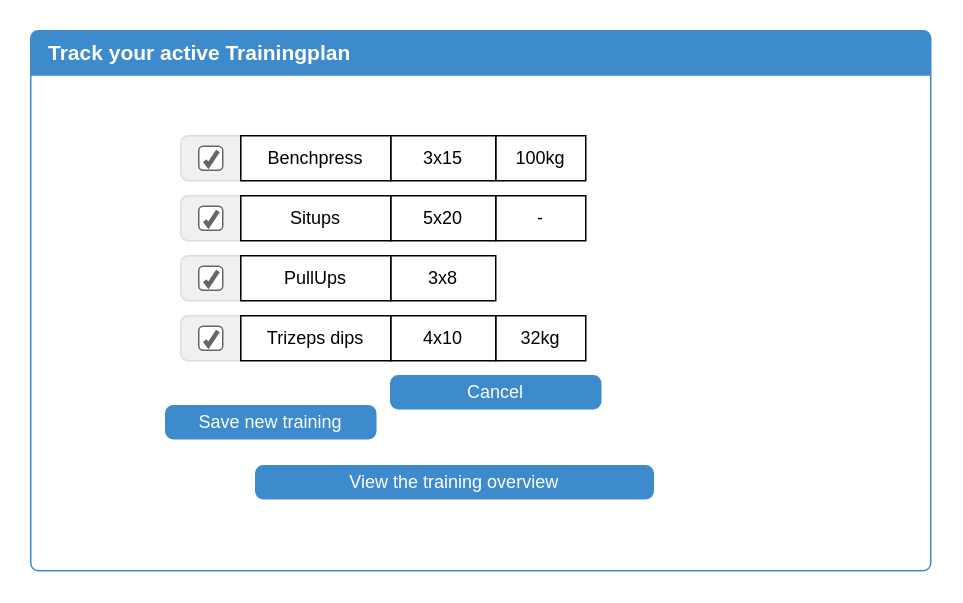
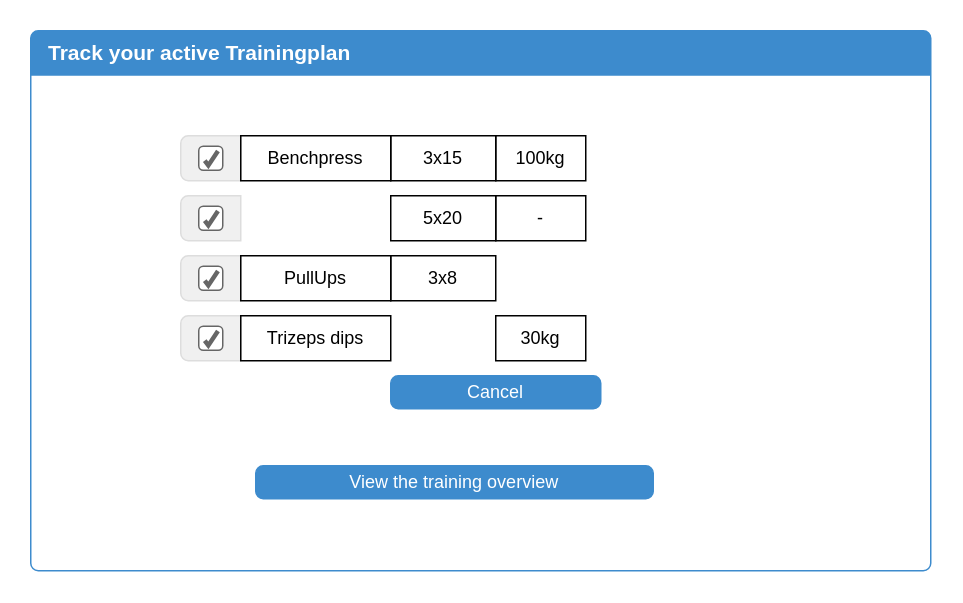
node "Situps": removed
node "4x10": removed
node "32kg": label "32kg" -> "30kg"
node "Save new training": removed
